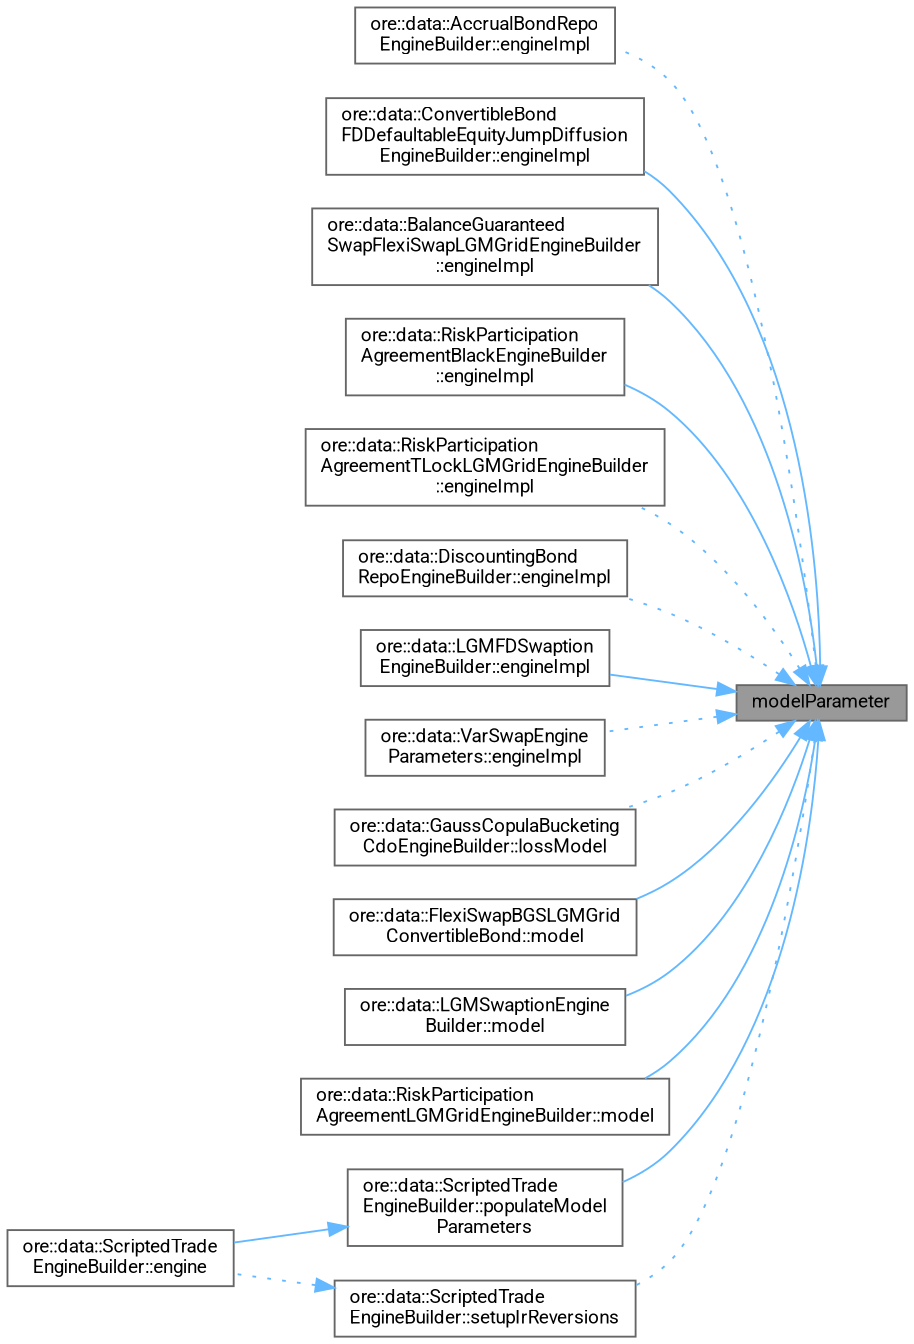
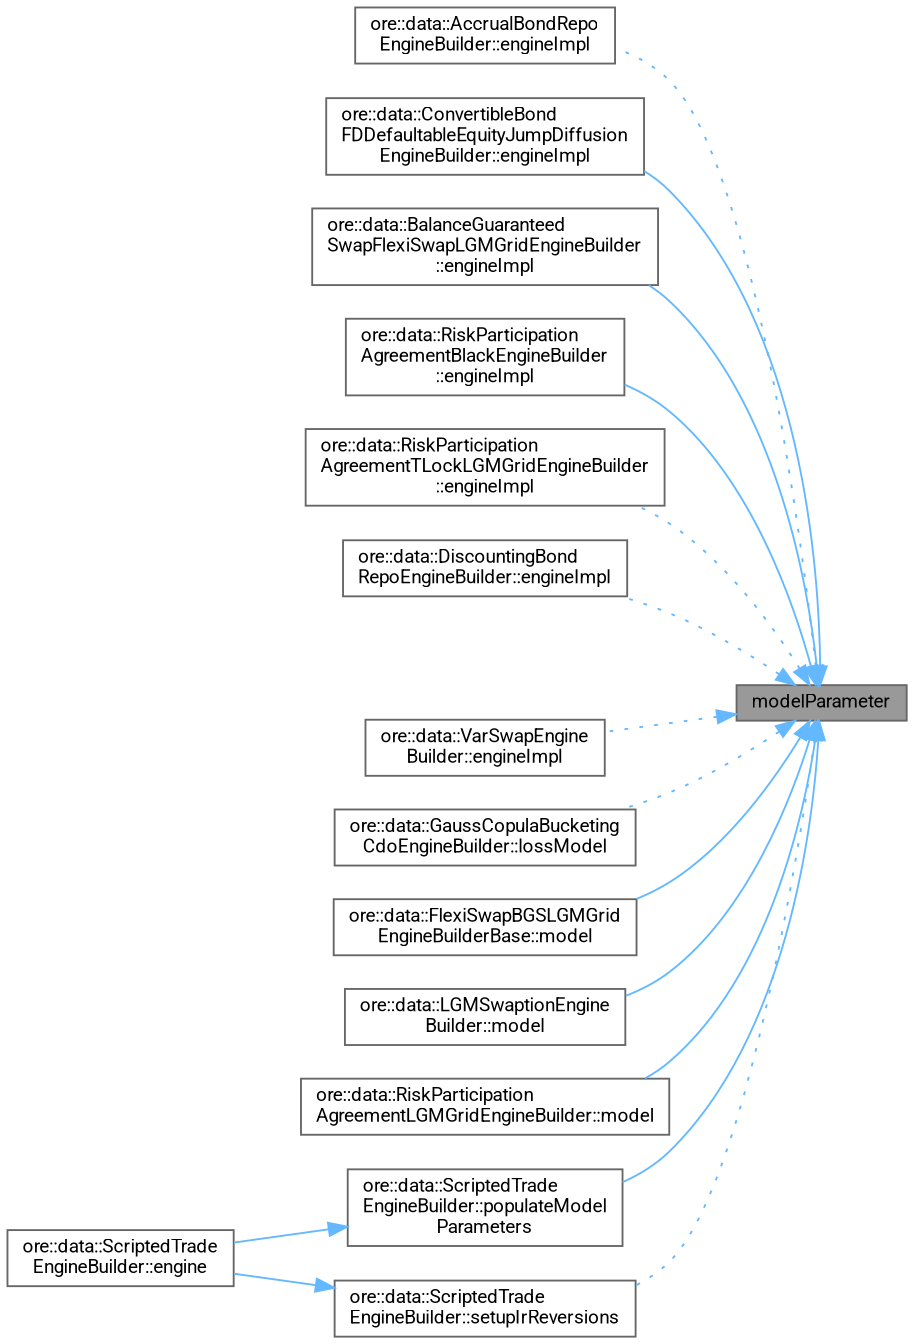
node "ore::data::LGMFDSwaption EngineBuilder::engineImpl": removed
node "ore::data::VarSwapEngine Parameters::engineImpl": label "ore::data::VarSwapEngine Parameters::engineImpl" -> "ore::data::VarSwapEngine Builder::engineImpl"
node "ore::data::FlexiSwapBGSLGMGrid ConvertibleBond::model": label "ore::data::FlexiSwapBGSLGMGrid ConvertibleBond::model" -> "ore::data::FlexiSwapBGSLGMGrid EngineBuilderBase::model"
edge "ore::data::ScriptedTrade EngineBuilder::engine" -> "ore::data::ScriptedTrade EngineBuilder::setupIrReversions": style dotted -> solid
